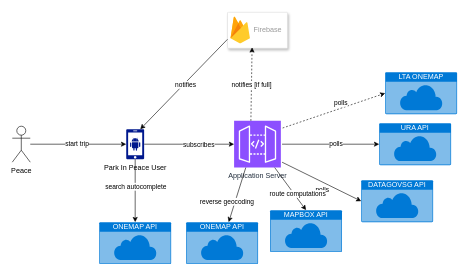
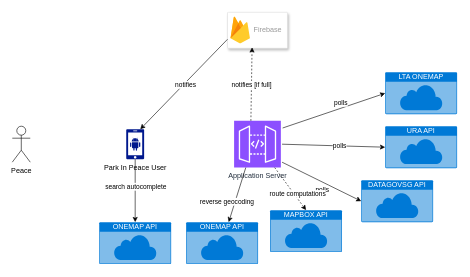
edge "Application Server" -> "LTA ONEMAP": style dashed -> solid
edge "Peace" -> "Park In Peace User": removed, label "start trip"
edge "Park In Peace User" -> "Application Server": removed, label "subscribes"
node "URA API": moved (416, 144) -> (422, 147)
edge "Application Server" -> "MAPBOX API": style solid -> dashed
